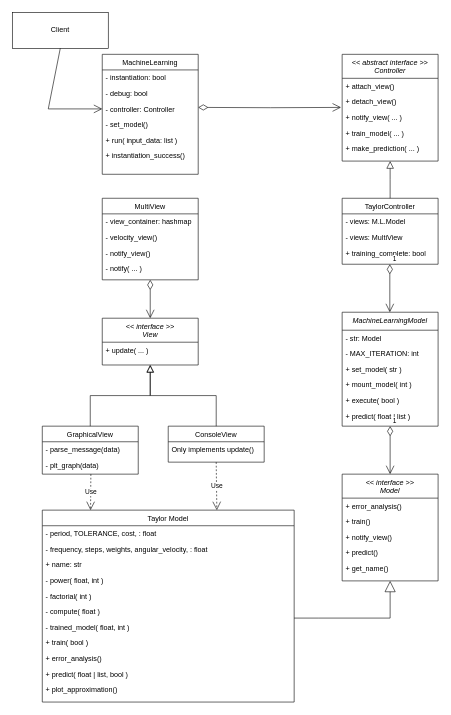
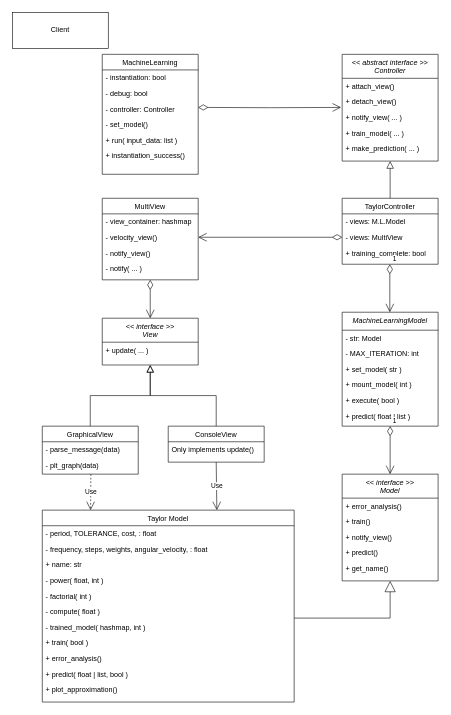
edge "Client" -> "- controller: Controller": removed
edge "- velocity_view()" -- "- views: MultiView": added
edge "ConsoleView" -> "Taylor Model": style dashed -> solid
node "- trained_model( float, int )": label "- trained_model( float, int )" -> "- trained_model( hashmap, int )"
